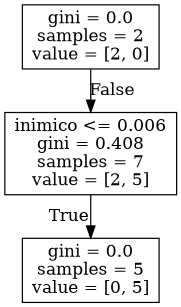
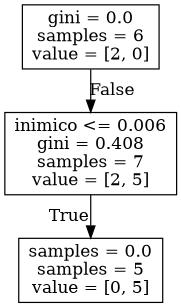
node "gini = 0.0 samples = 2 value = [2, 0]": label "gini = 0.0 samples = 2 value = [2, 0]" -> "gini = 0.0 samples = 6 value = [2, 0]"
node "gini = 0.0 samples = 5 value = [0, 5]": label "gini = 0.0 samples = 5 value = [0, 5]" -> "samples = 0.0 samples = 5 value = [0, 5]"
